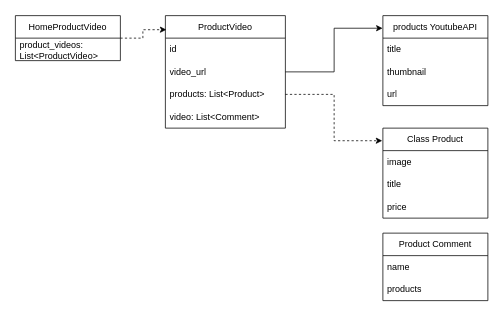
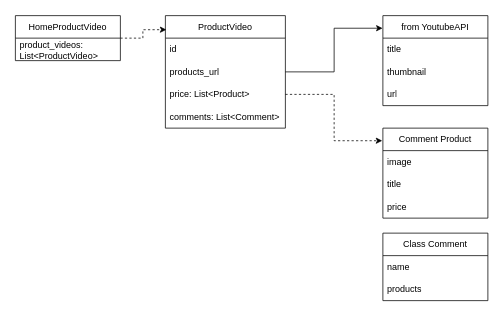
node "products YoutubeAPI": label "products YoutubeAPI" -> "from YoutubeAPI"
node "video_url": label "video_url" -> "products_url"
node "products: List<Product>": label "products: List<Product>" -> "price: List<Product>"
node "video: List<Comment>": label "video: List<Comment>" -> "comments: List<Comment>"
node "Class Product": label "Class Product" -> "Comment Product"
node "Product Comment": label "Product Comment" -> "Class Comment"
